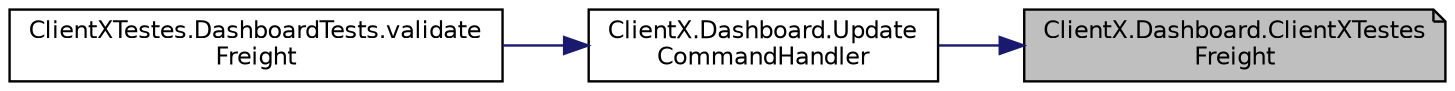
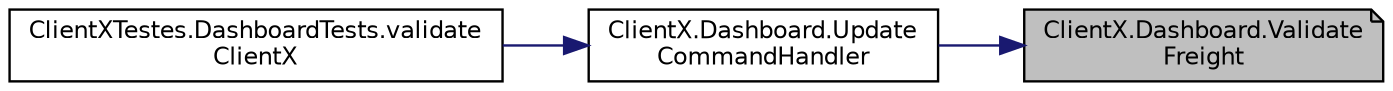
node "ClientXTestes.DashboardTests.validate Freight": label "ClientXTestes.DashboardTests.validate Freight" -> "ClientXTestes.DashboardTests.validate ClientX"
node "ClientX.Dashboard.ClientXTestes Freight": label "ClientX.Dashboard.ClientXTestes Freight" -> "ClientX.Dashboard.Validate Freight"
